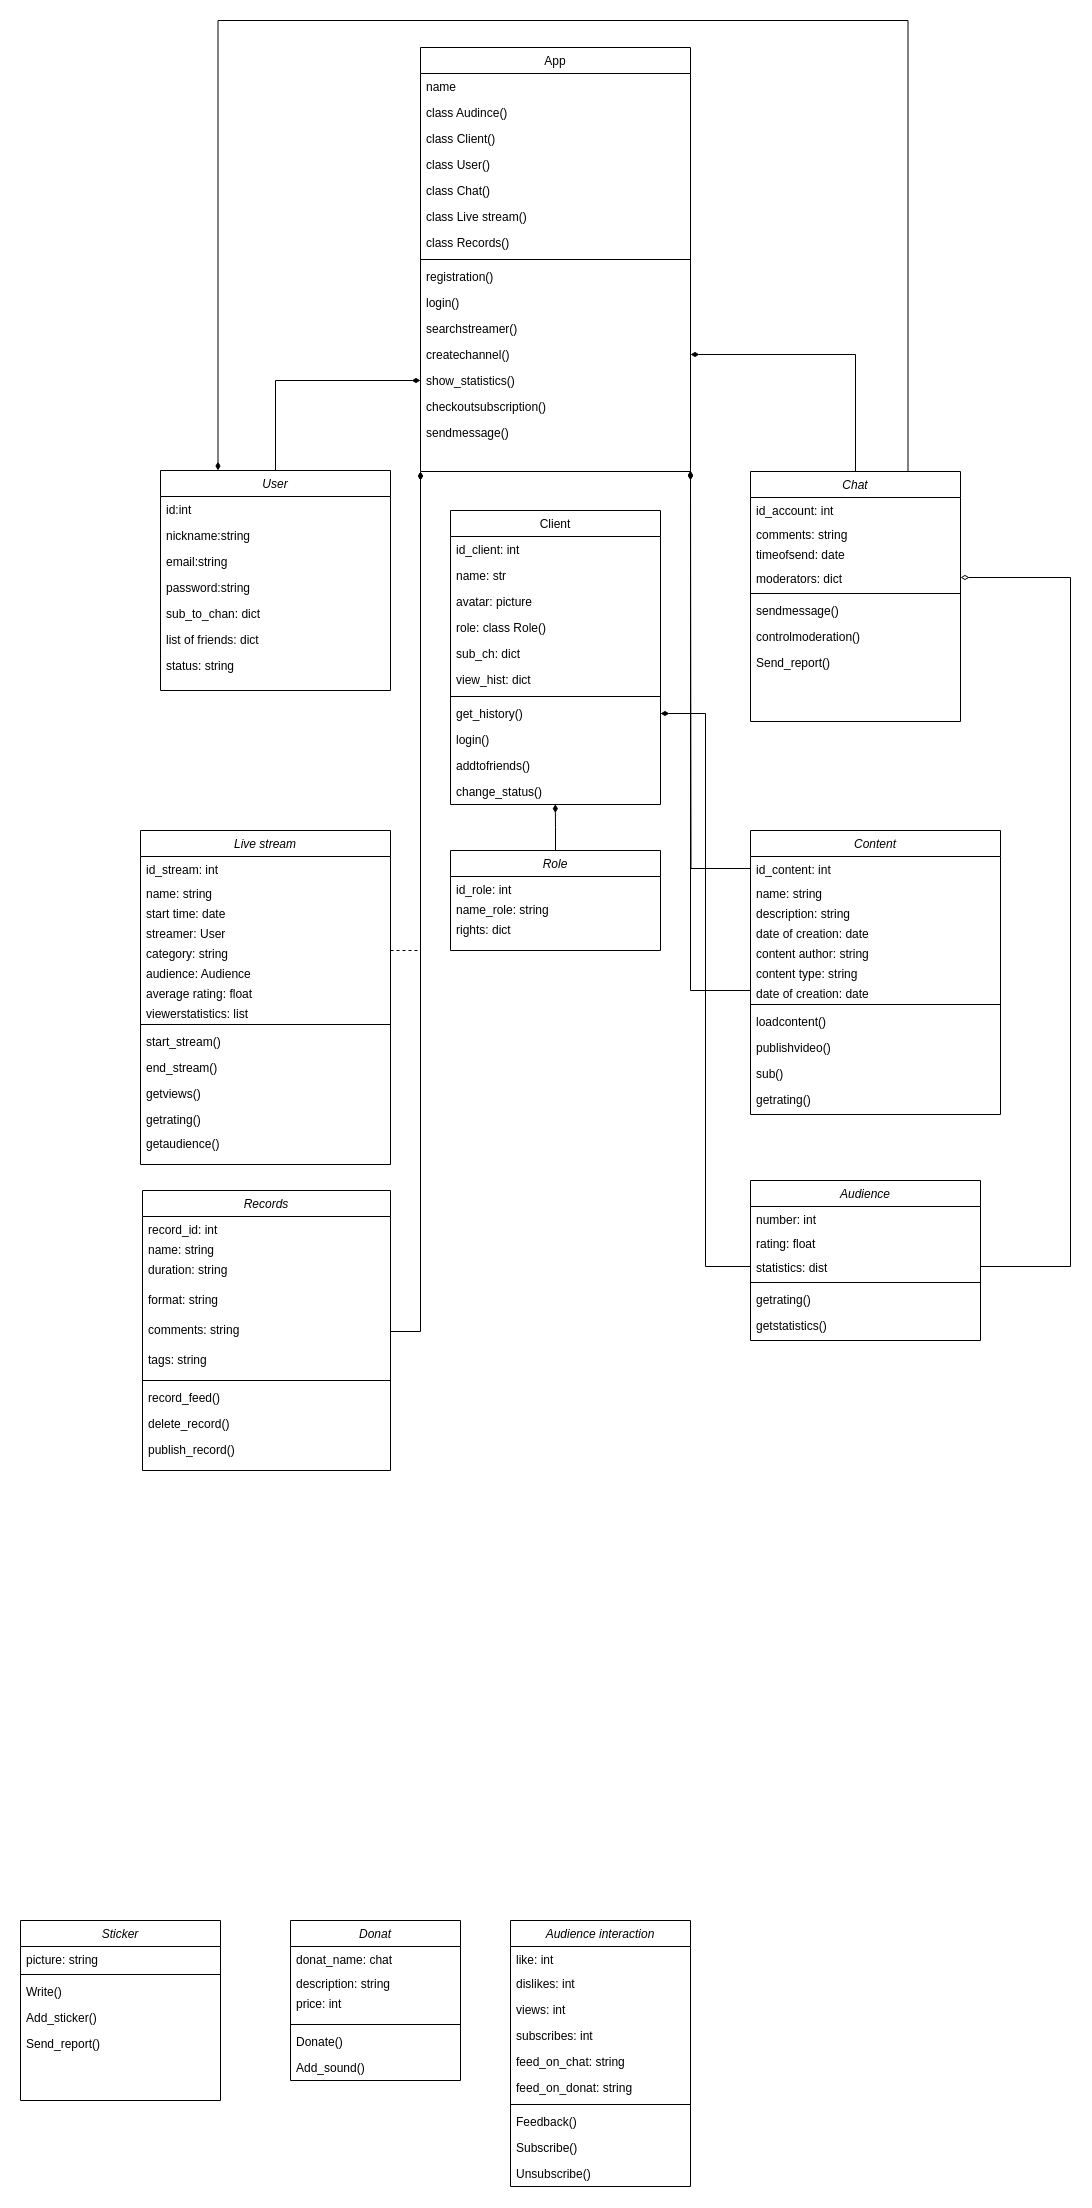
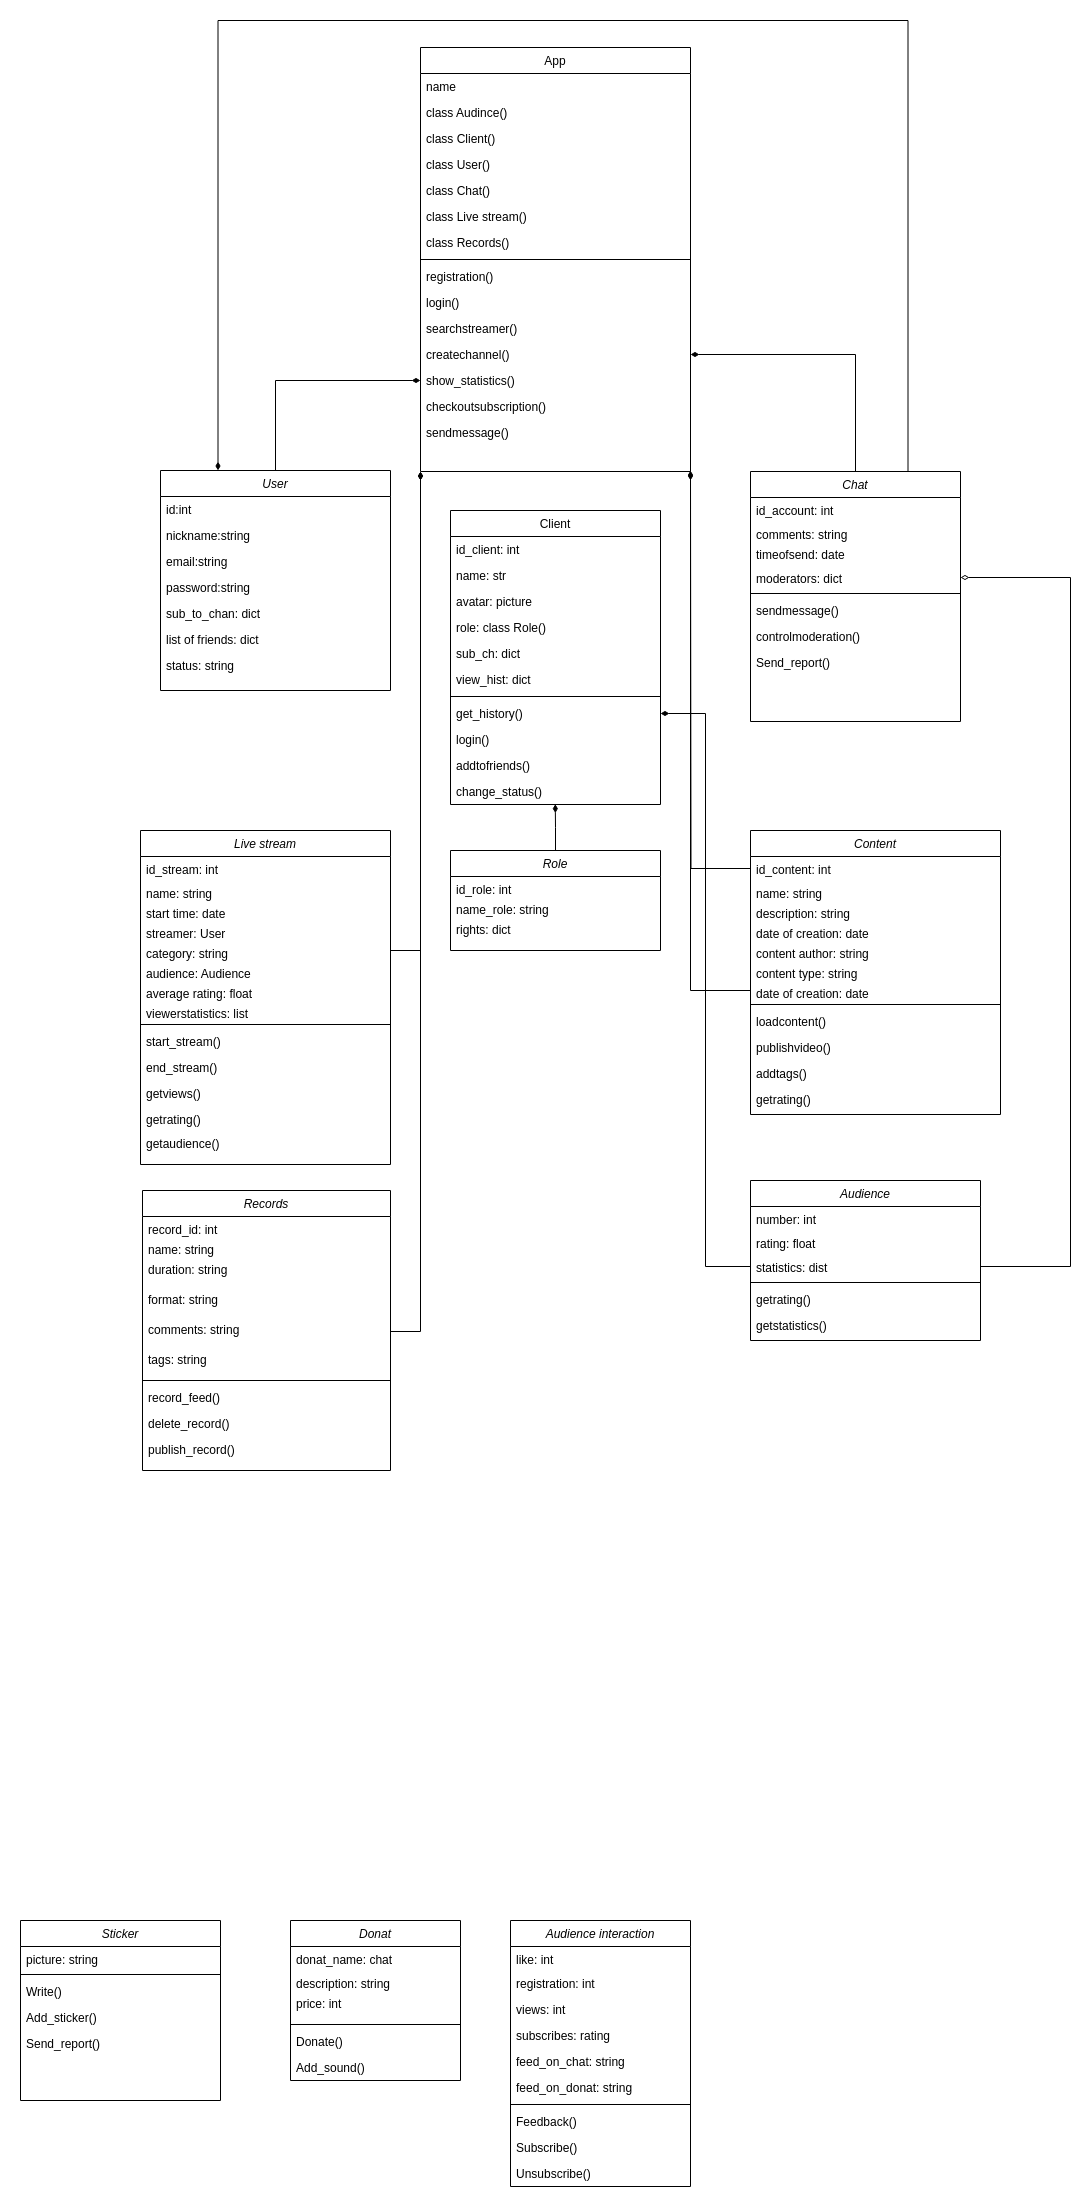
edge "category: string" -> "App": style dashed -> solid
node "sub()": label "sub()" -> "addtags()"
node "dislikes: int": label "dislikes: int" -> "registration: int"
node "subscribes: int": label "subscribes: int" -> "subscribes: rating"
